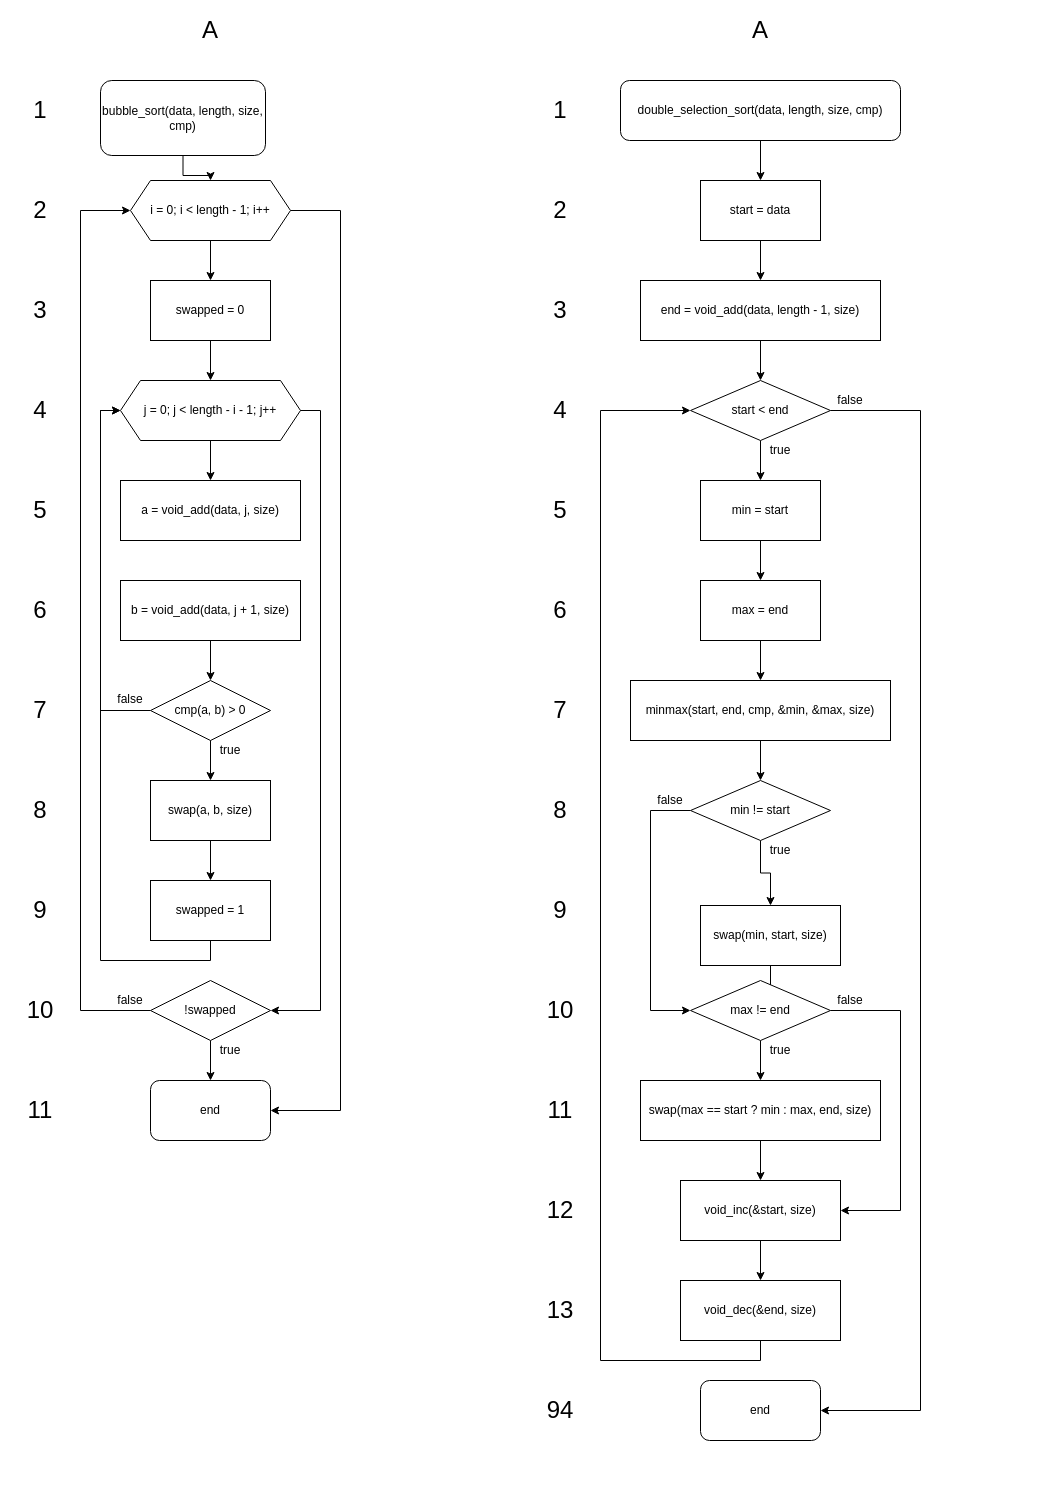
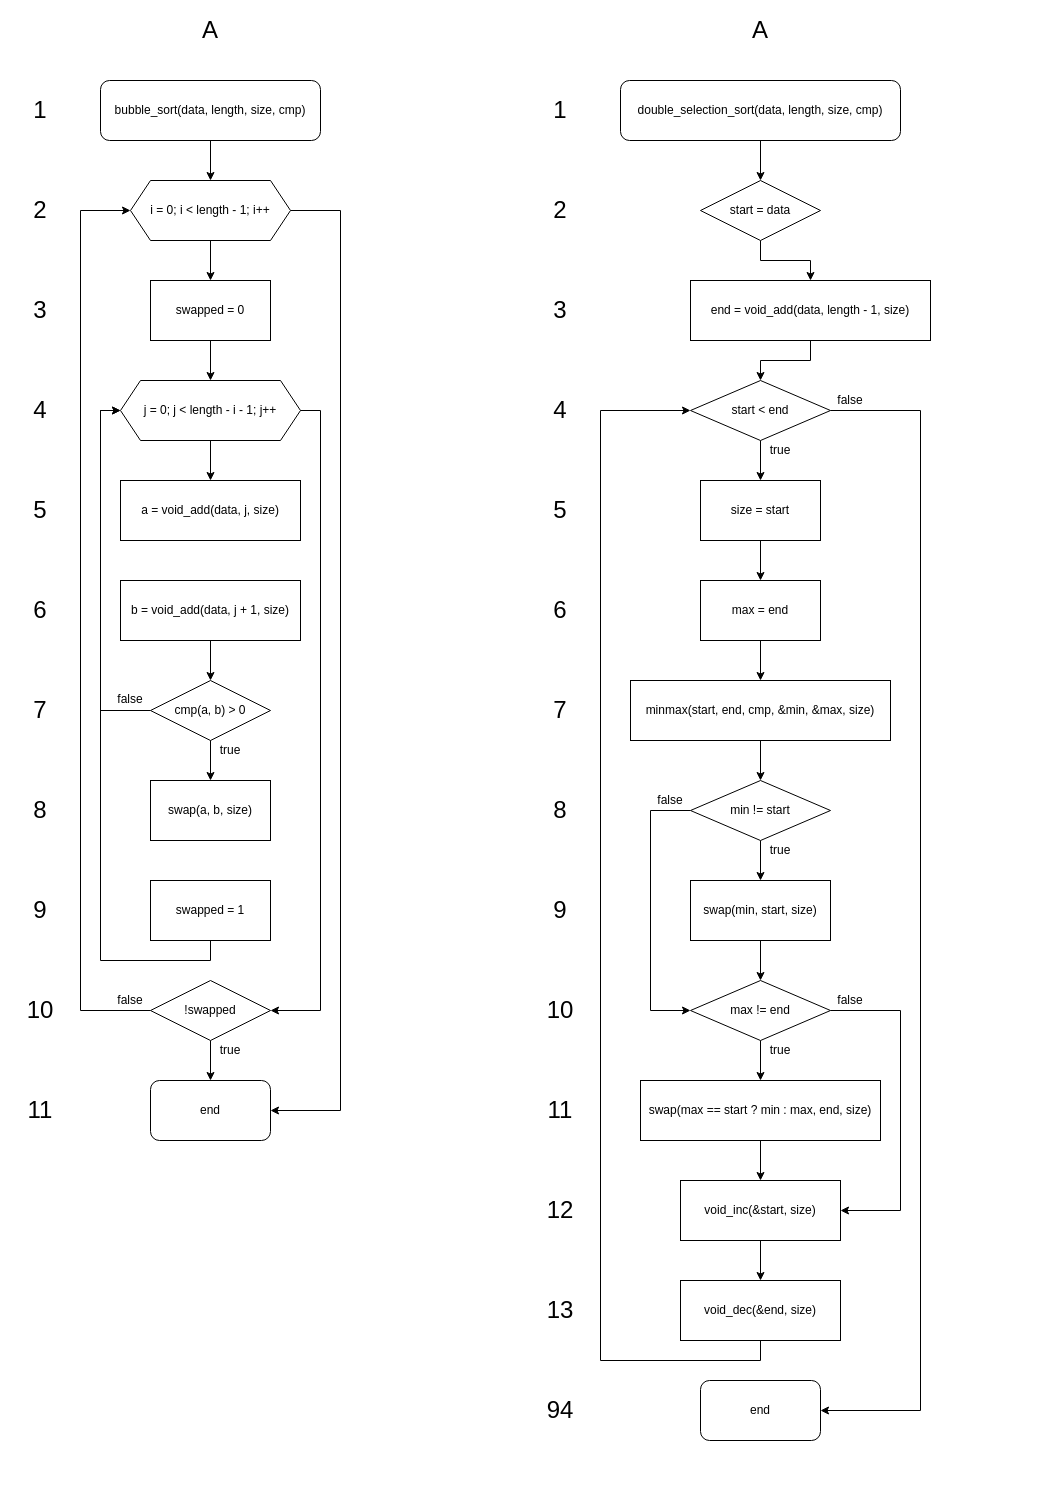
node "bubble_sort(data, length, size, cmp)": size 165x75 -> 220x60
node "start = data": shape rectangle -> diamond
node "end = void_add(data, length - 1, size)": moved (761, 311) -> (811, 311)
node "min = start": label "min = start" -> "size = start"
edge "swap(a, b, size)" -> "swapped = 1": removed
node "swap(min, start, size)": moved (771, 936) -> (761, 911)
